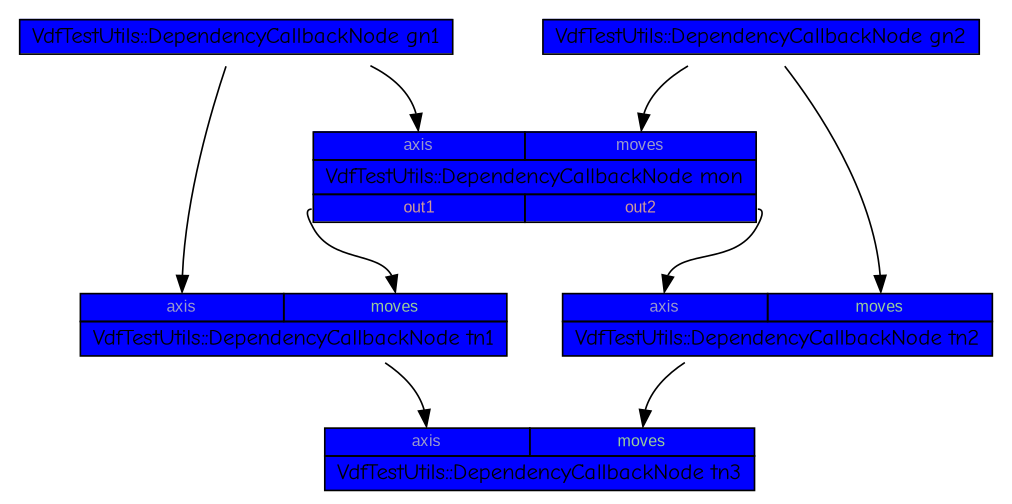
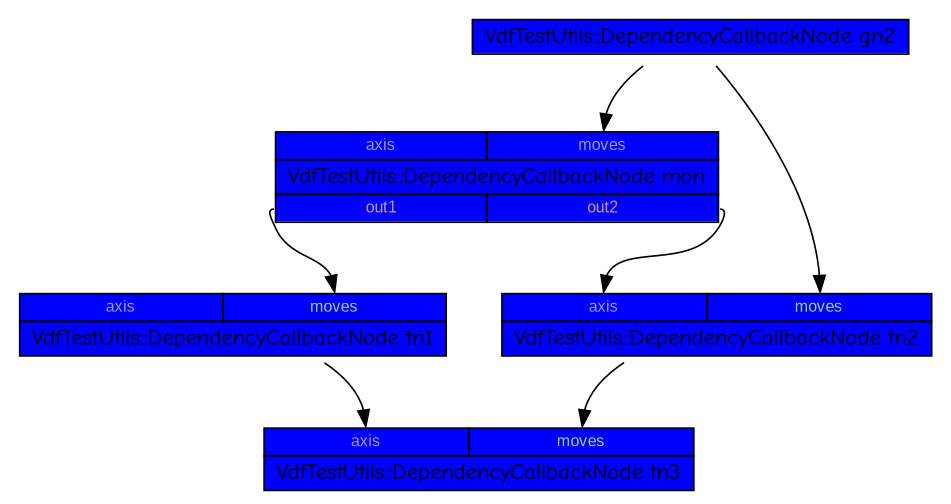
node "VdfTestUtils::DependencyCallbackNode gn1": removed
